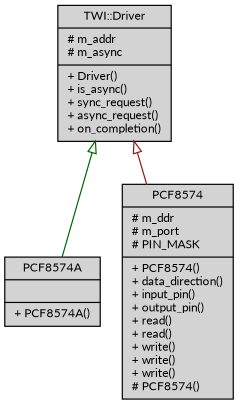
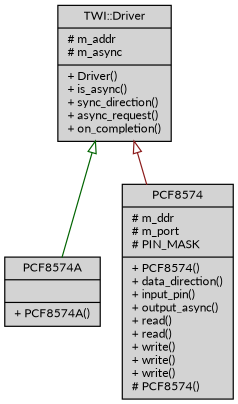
node "TWI::Driver": text "+ sync_request()" -> "+ sync_direction()"
node "PCF8574": text "+ output_pin()" -> "+ output_async()"
